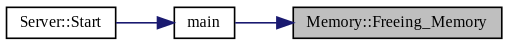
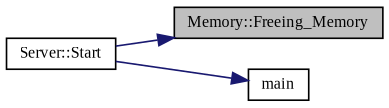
edge "main" -> "Memory::Freeing_Memory": now "Server::Start" -> "Memory::Freeing_Memory"
